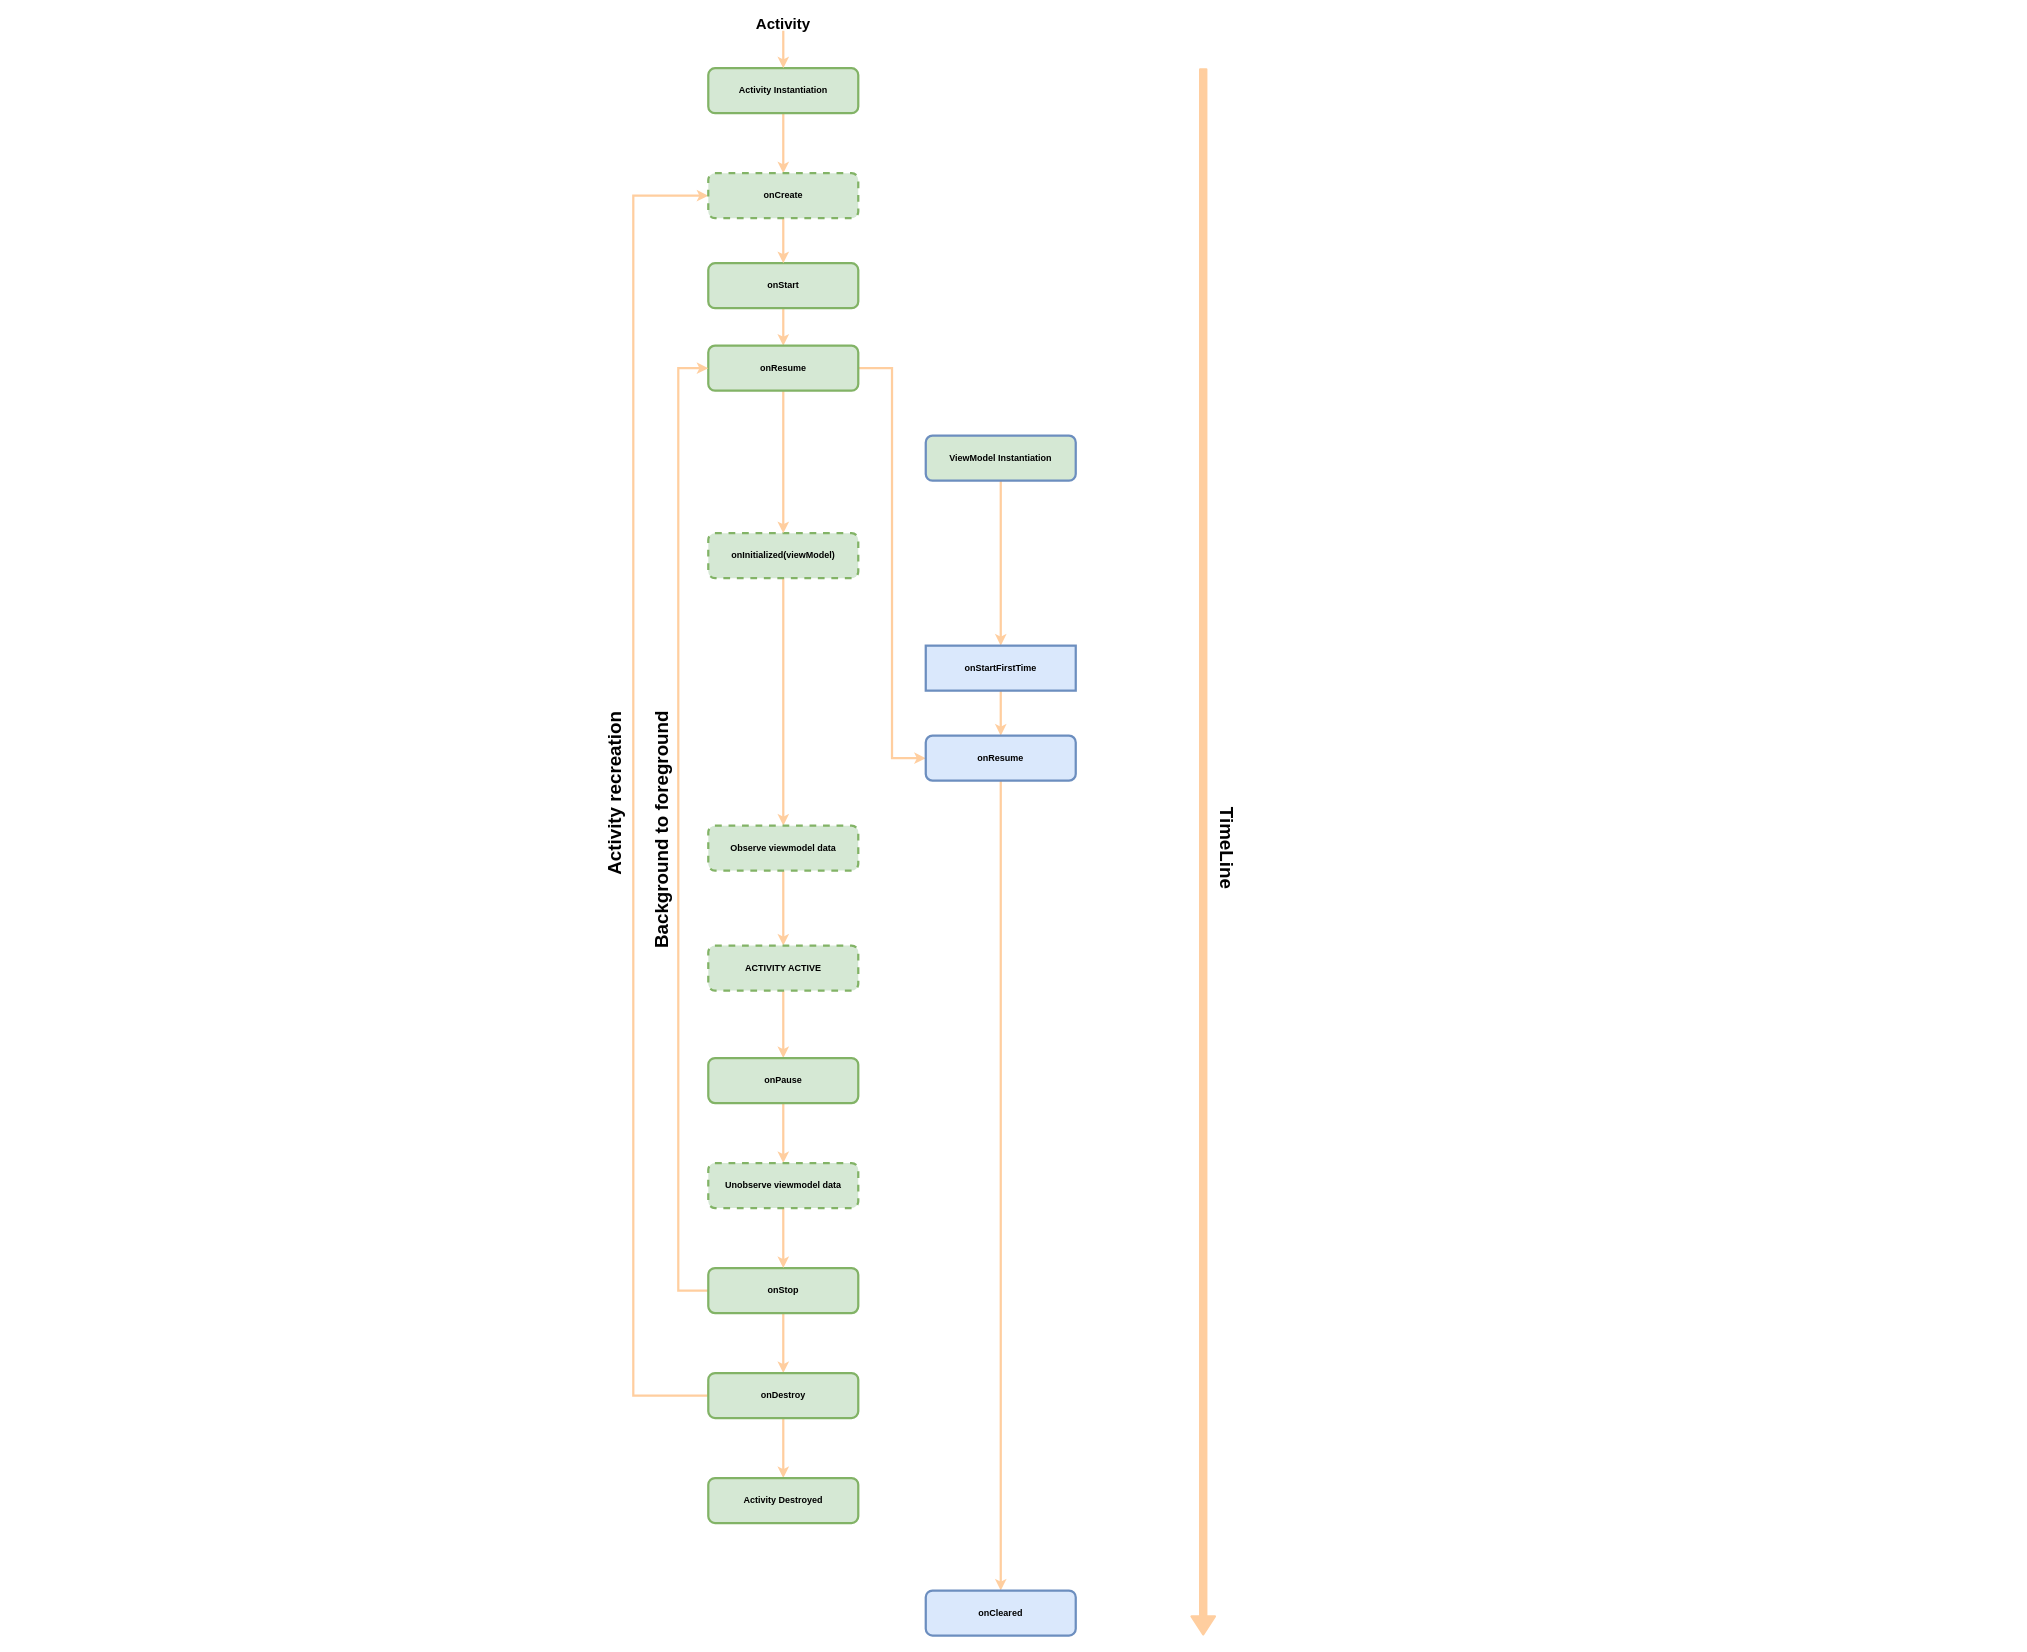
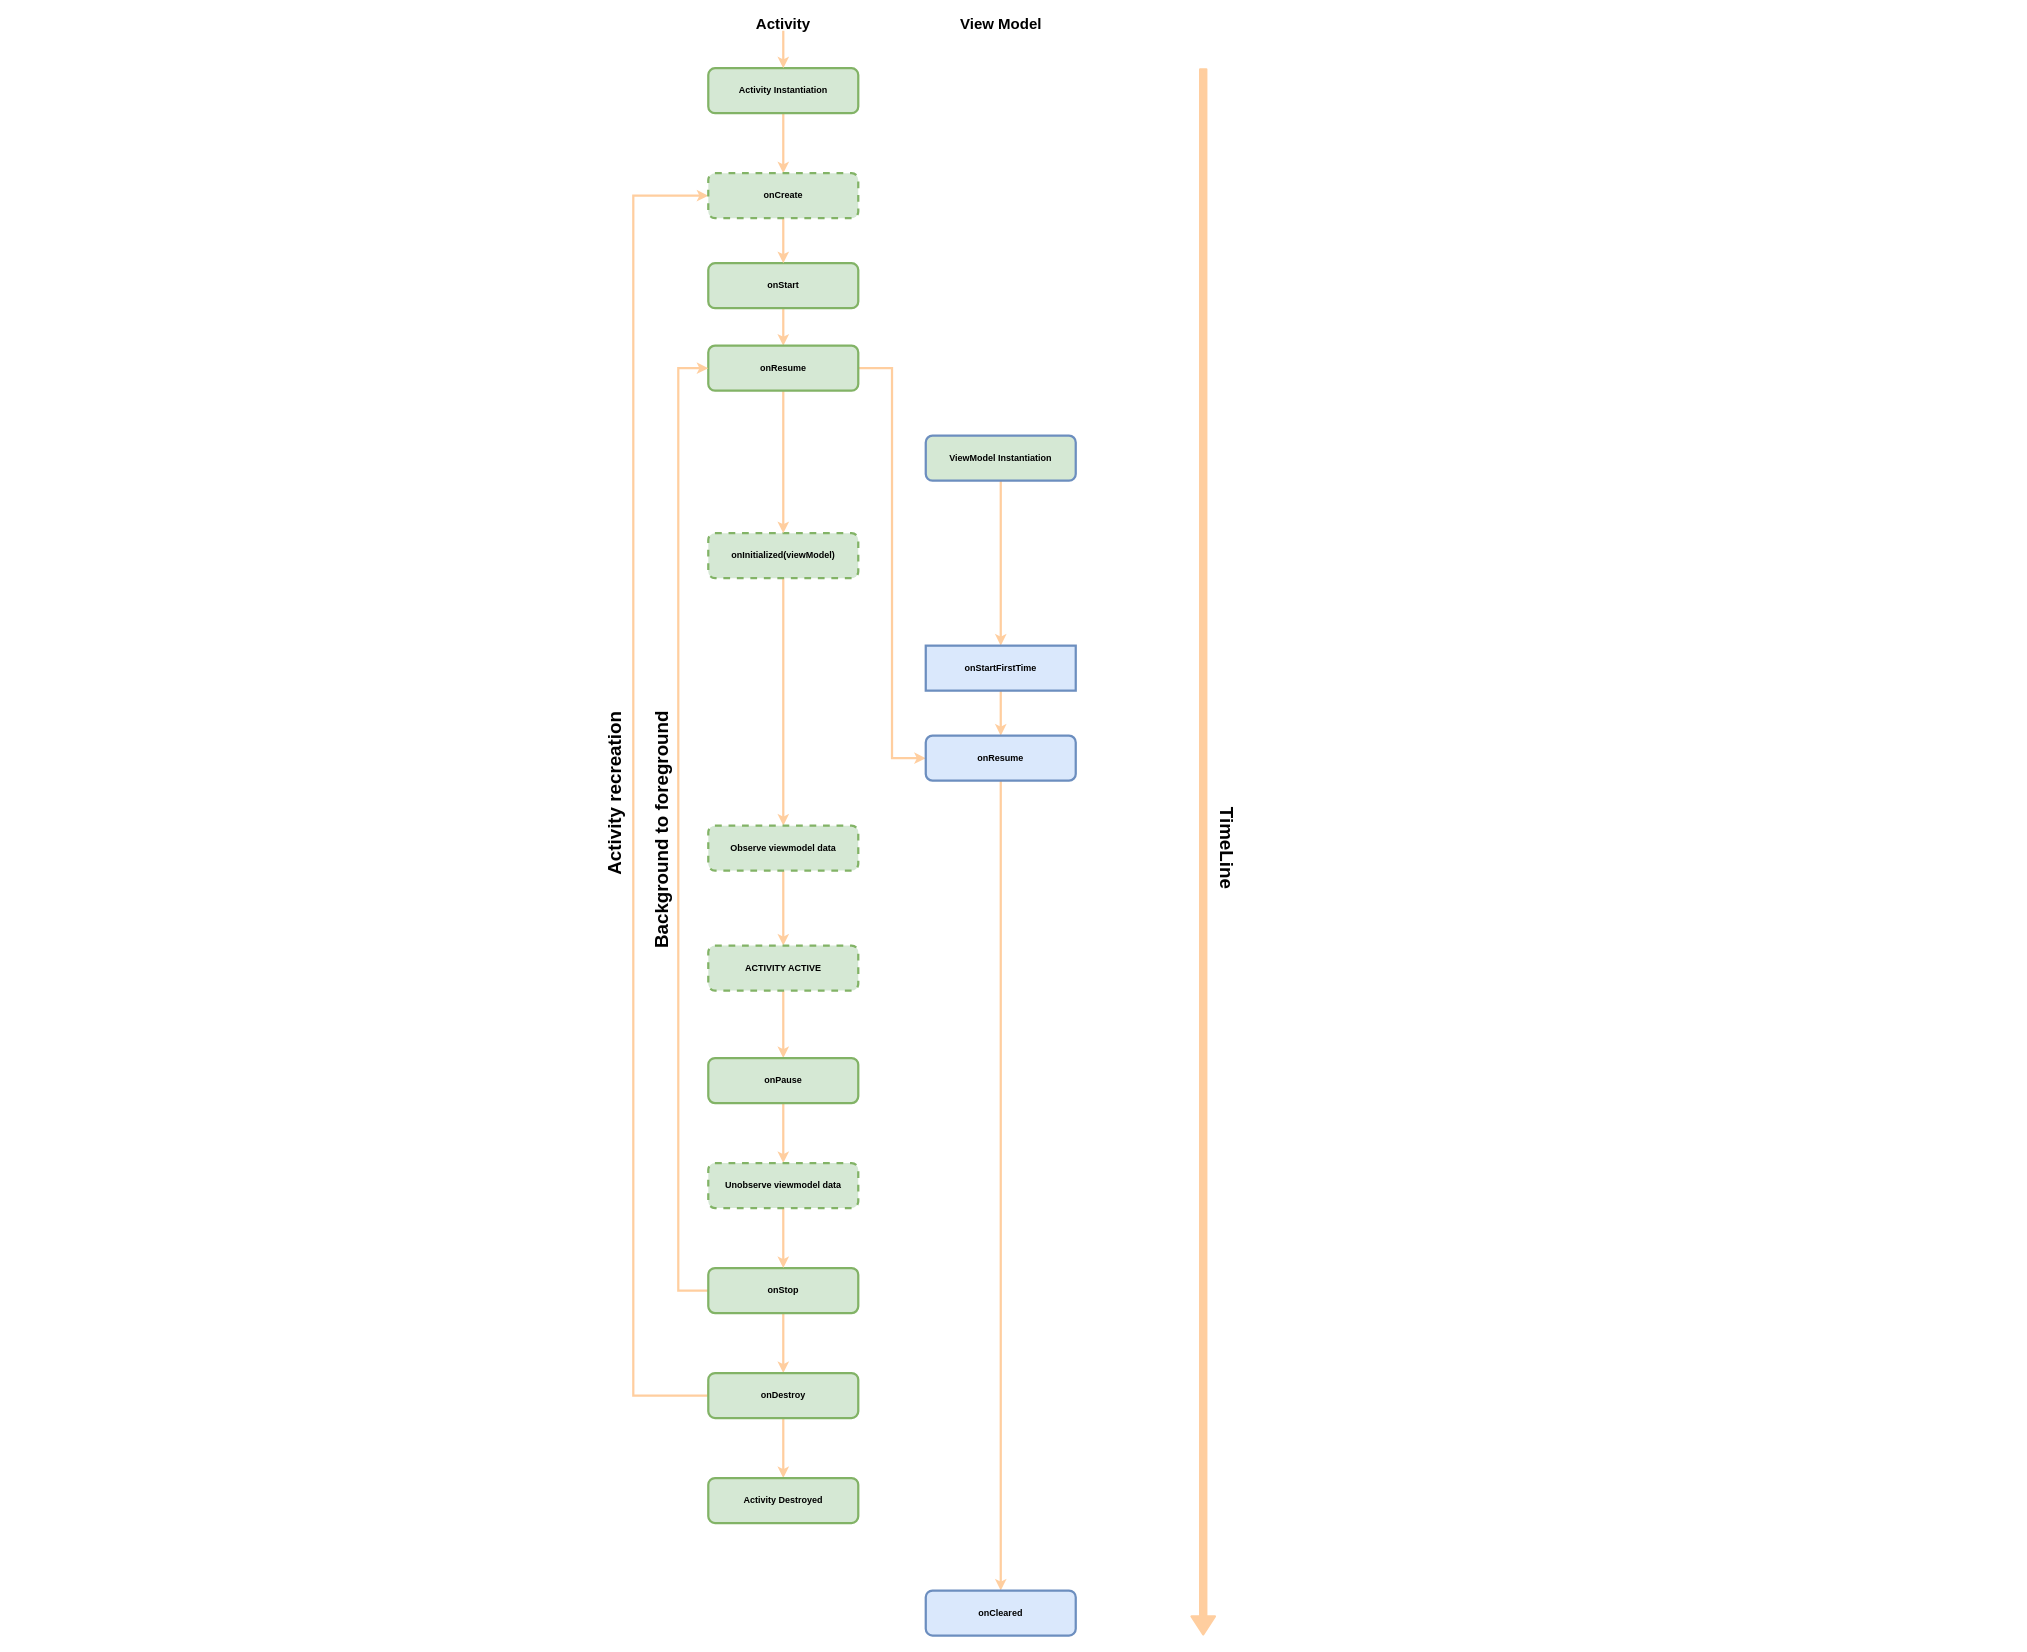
node "View Model": added
